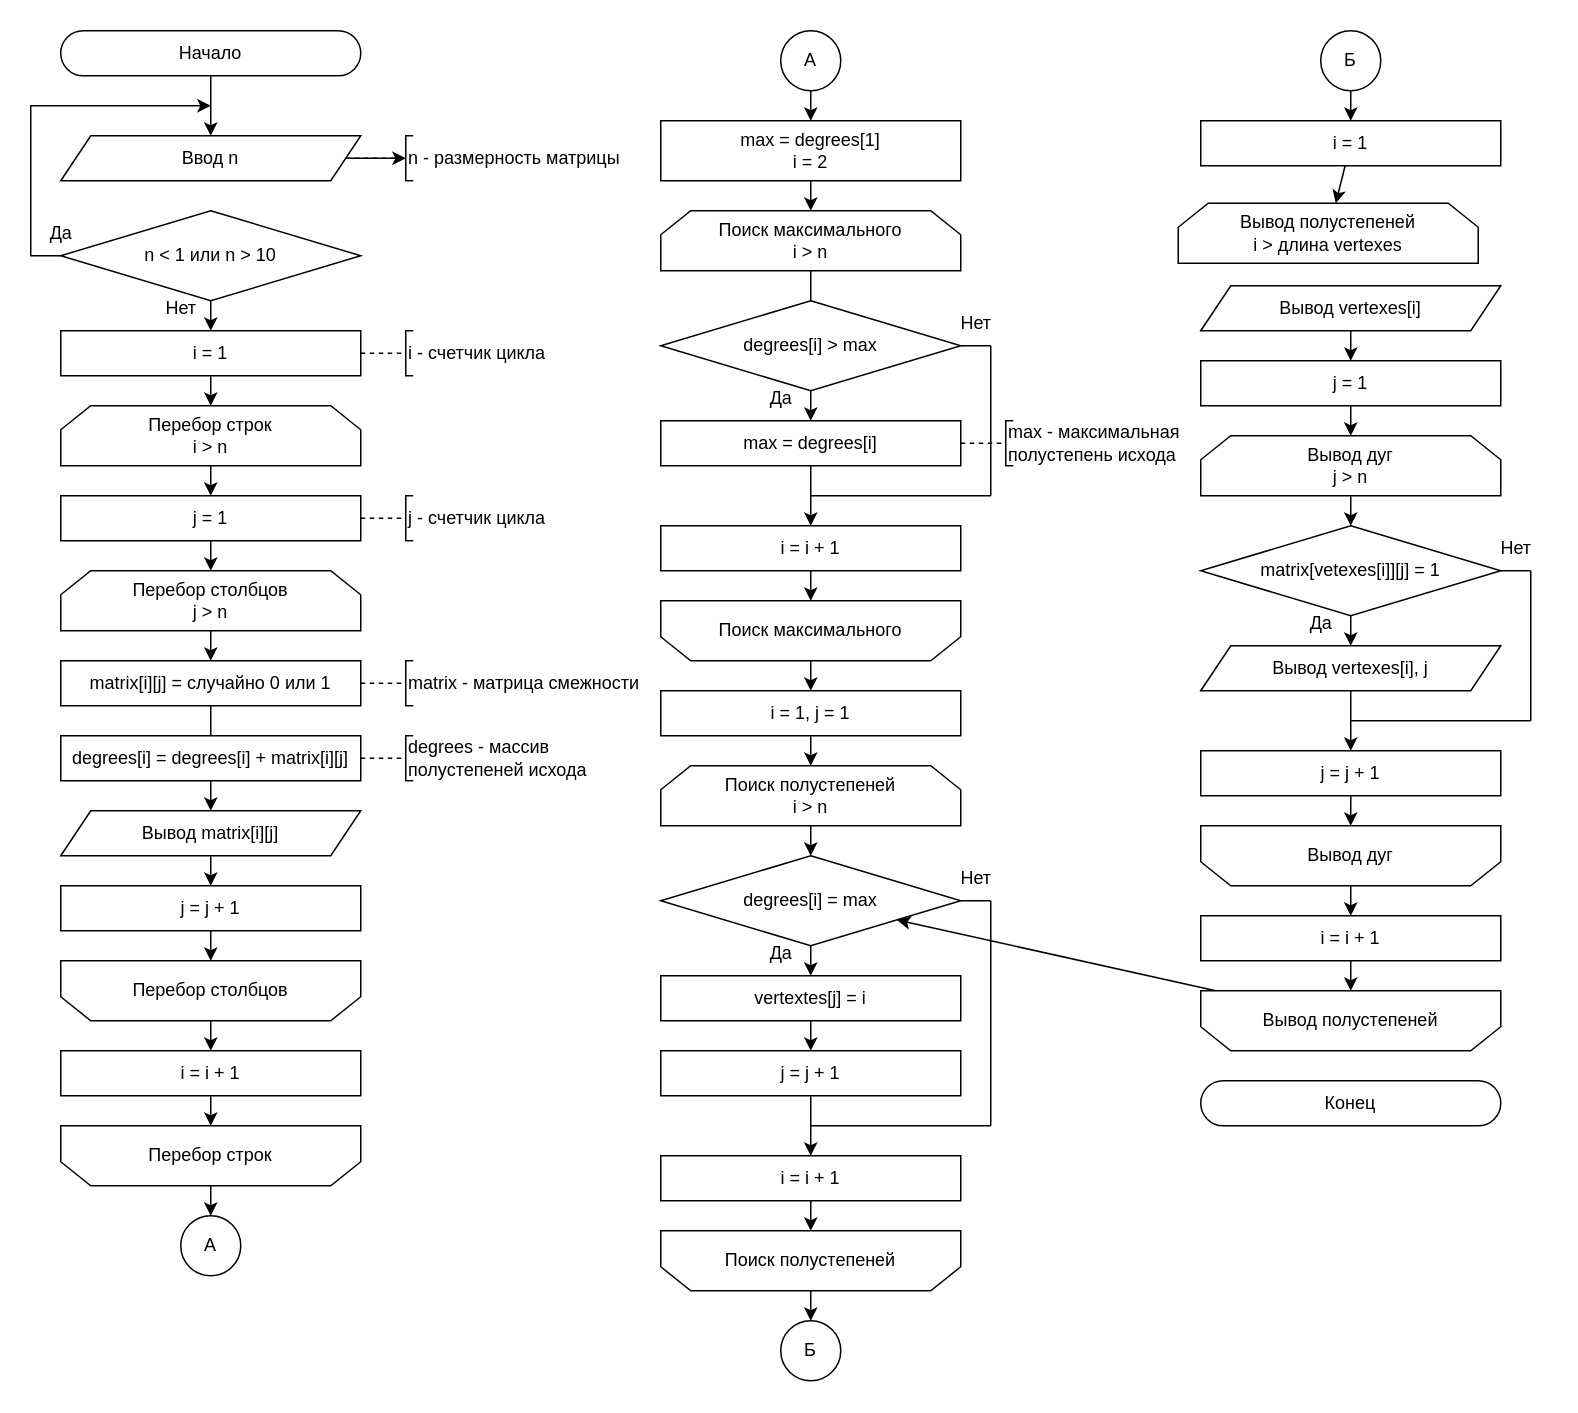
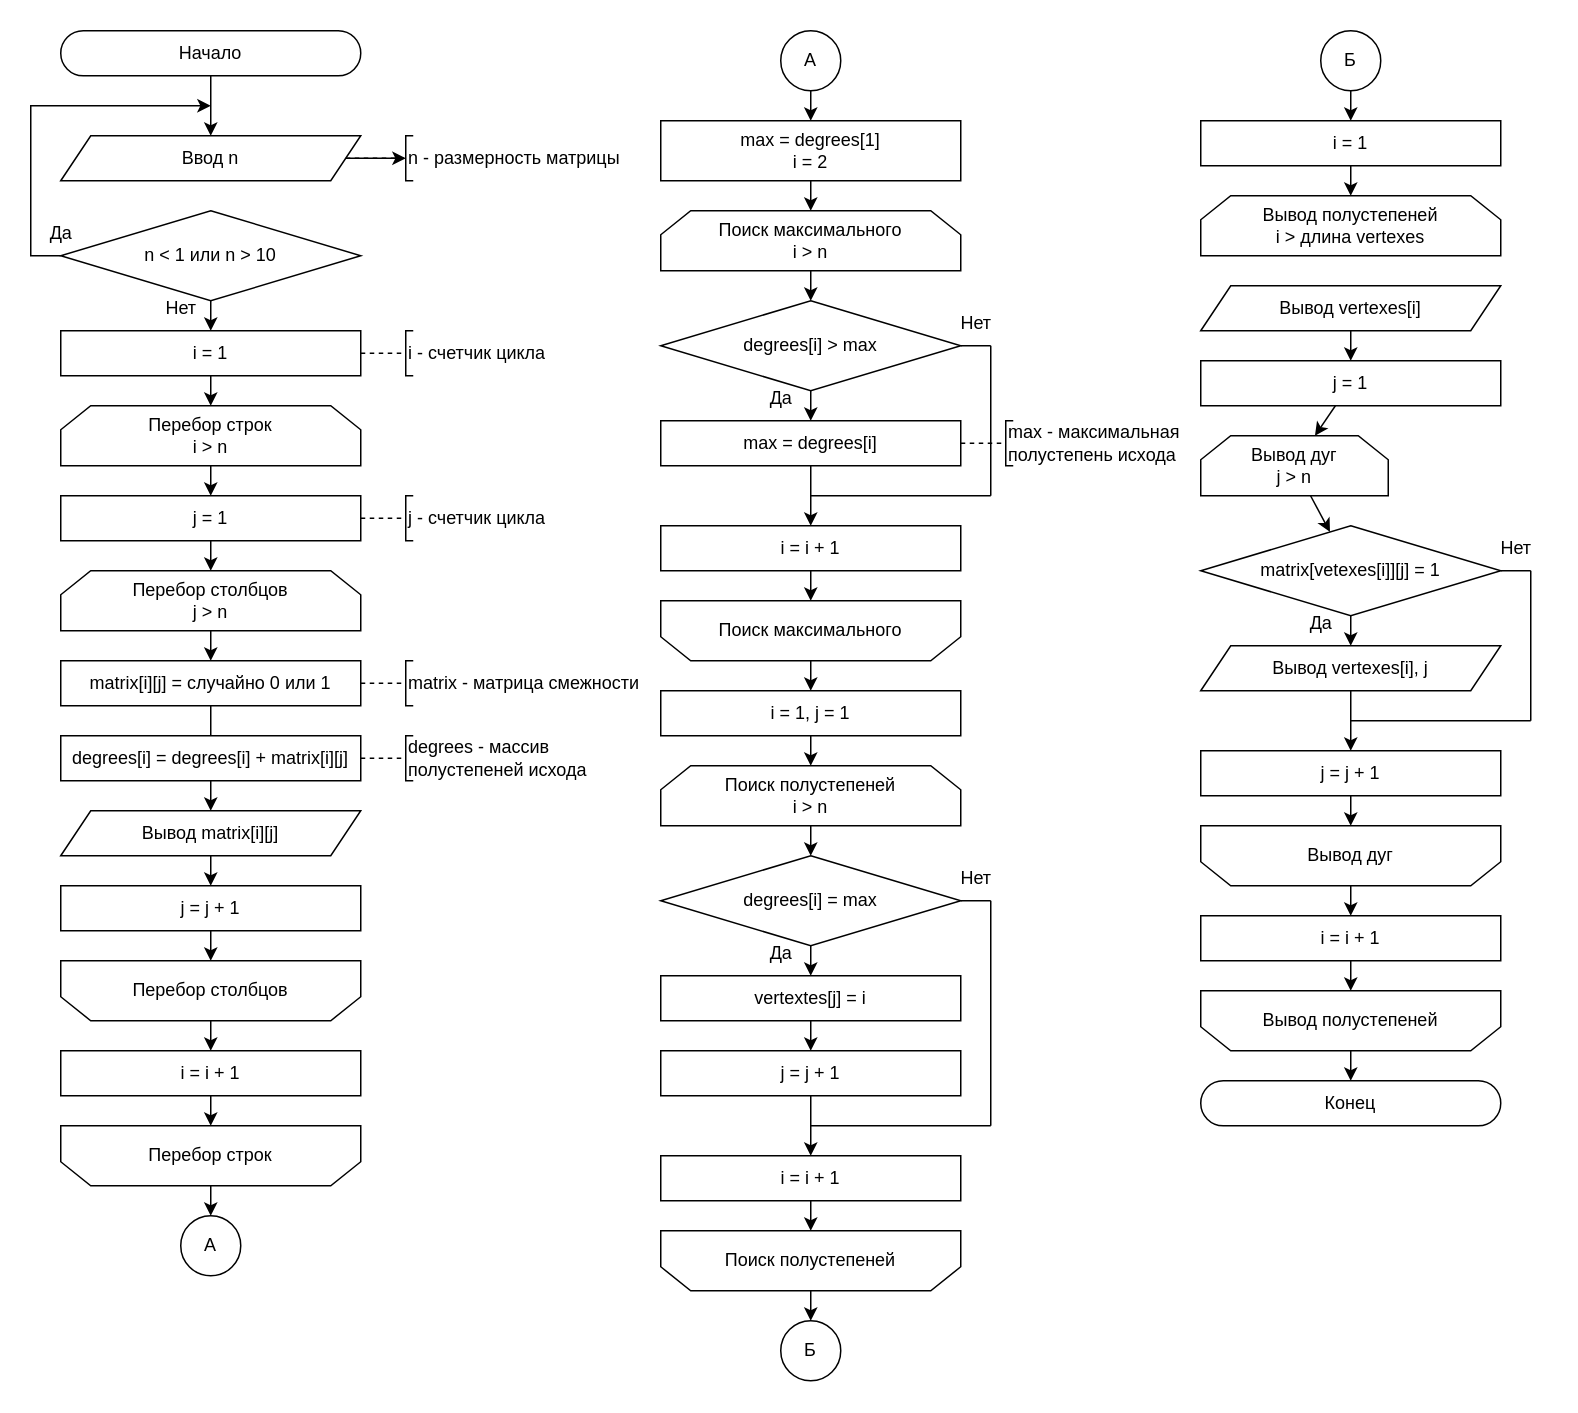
node "Вывод полустепеней i > длина vertexes": moved (1328, 233) -> (1351, 226)
edge "Поиск максимального i > n" -- "degrees[i] > max": arrowhead none -> classic
node "Вывод дуг j > n": size 300x60 -> 188x60
edge "Вывод полустепеней" -> "degrees[i] = max": now "Вывод полустепеней" -> "Конец"
